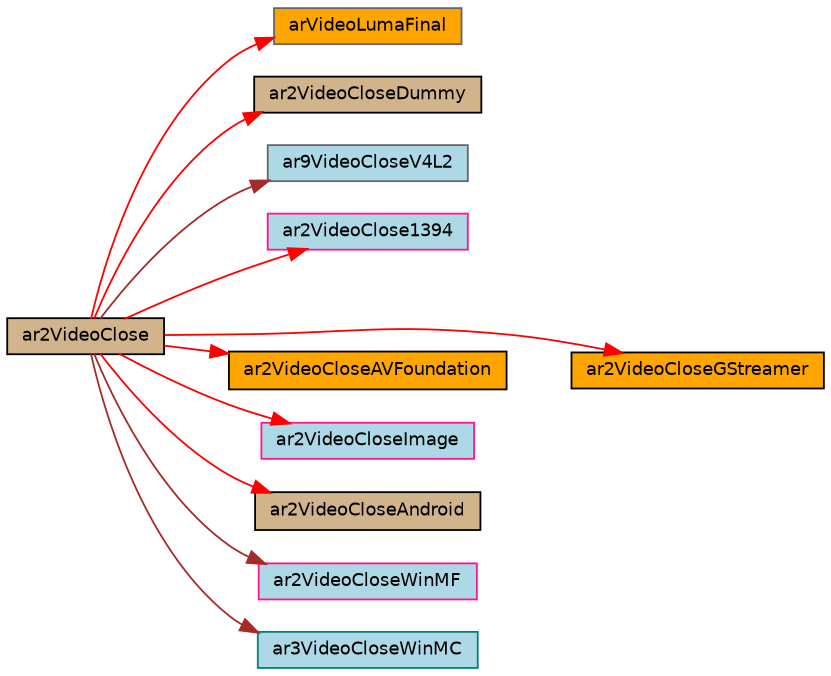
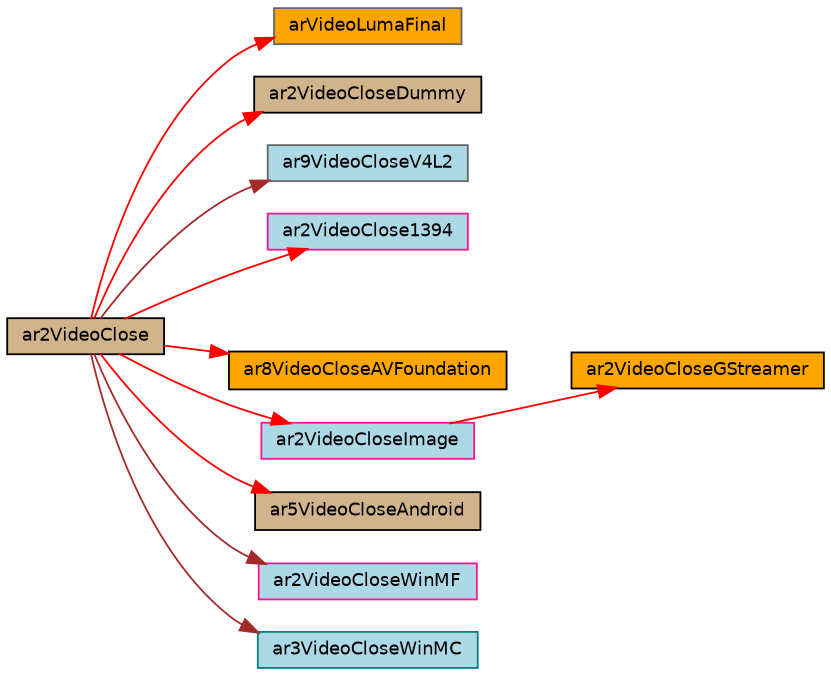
edge "ar2VideoClose" -> "ar2VideoCloseGStreamer": now "ar2VideoCloseImage" -> "ar2VideoCloseGStreamer"
node "ar2VideoCloseAVFoundation": label "ar2VideoCloseAVFoundation" -> "ar8VideoCloseAVFoundation"
node "ar2VideoCloseAndroid": label "ar2VideoCloseAndroid" -> "ar5VideoCloseAndroid"
